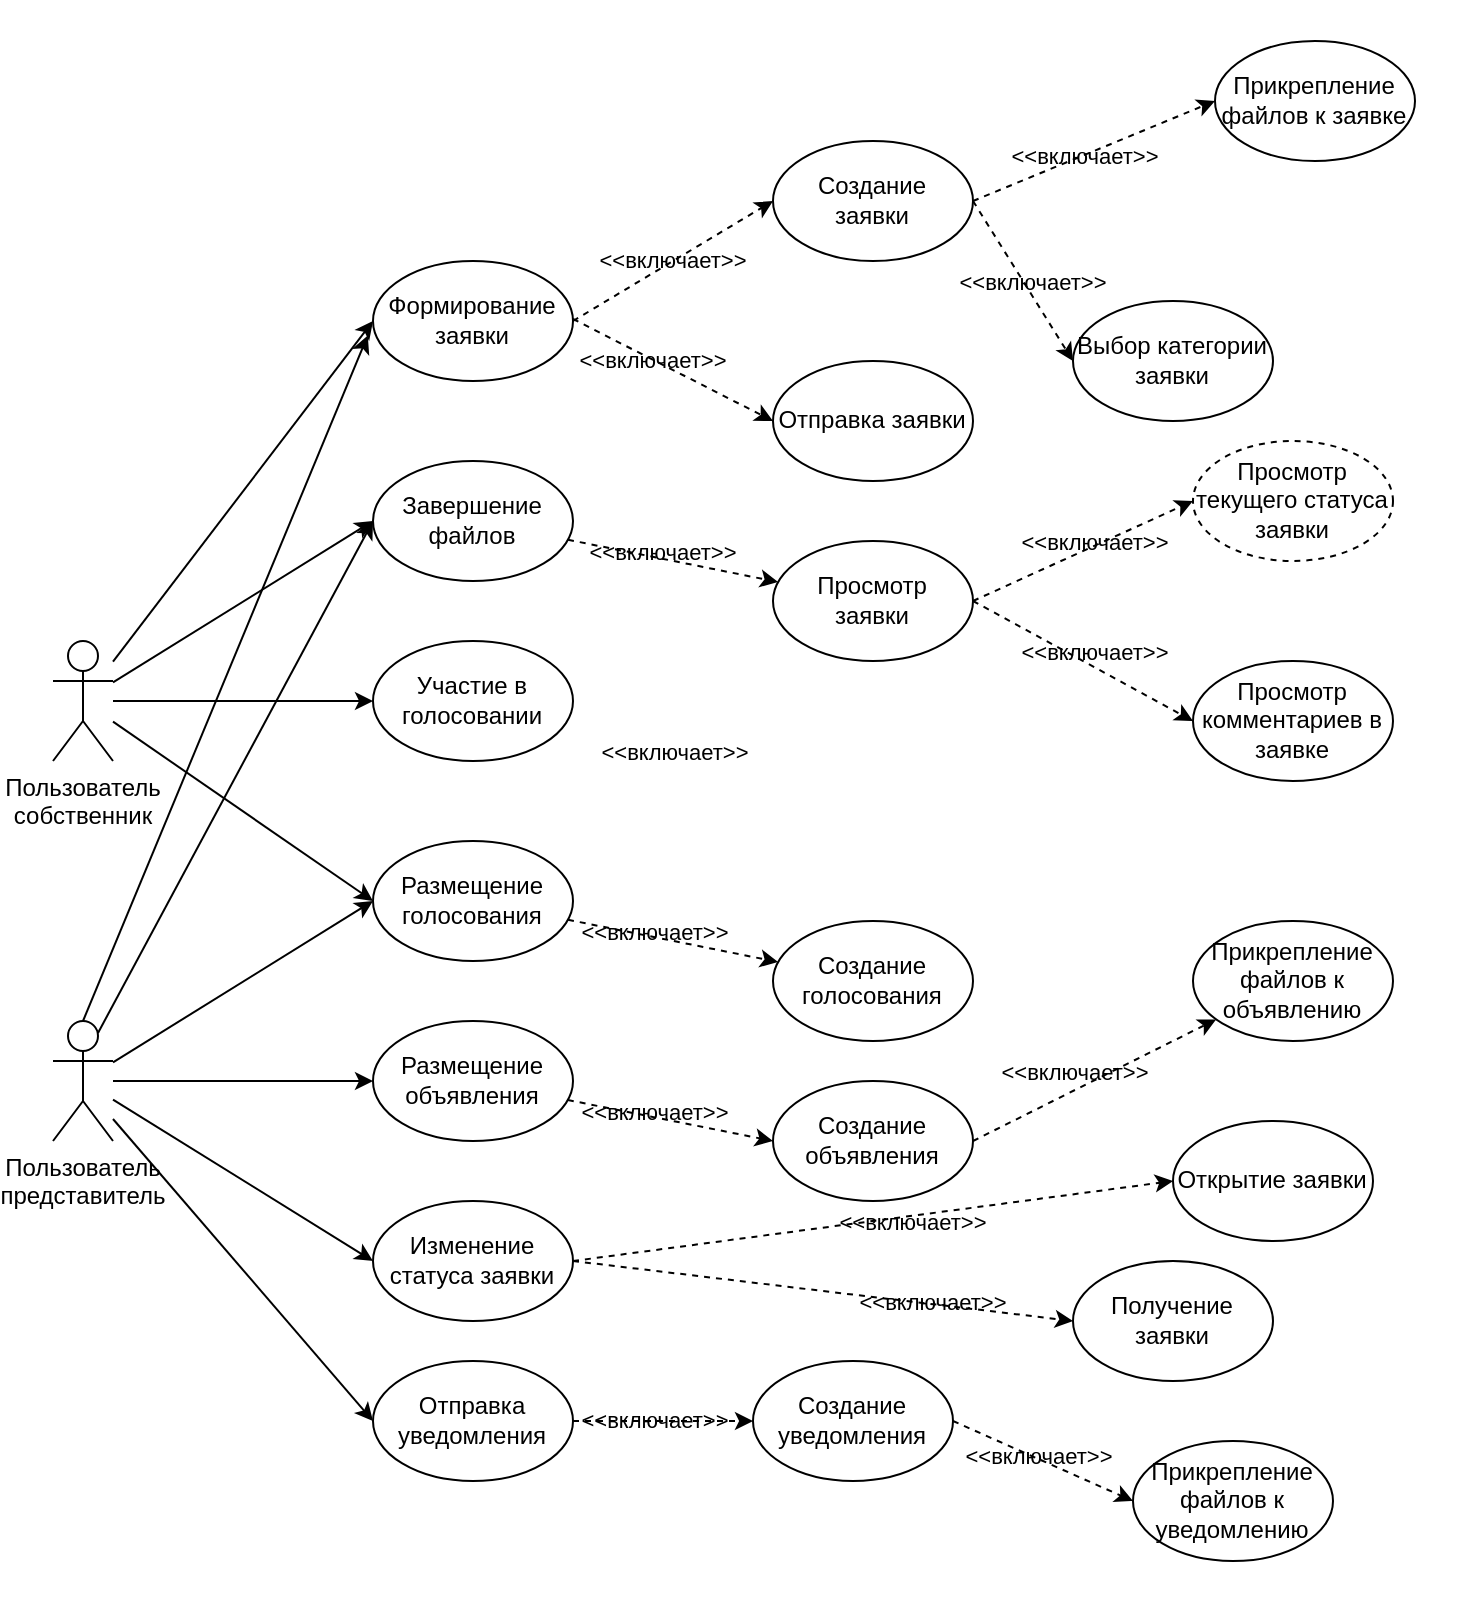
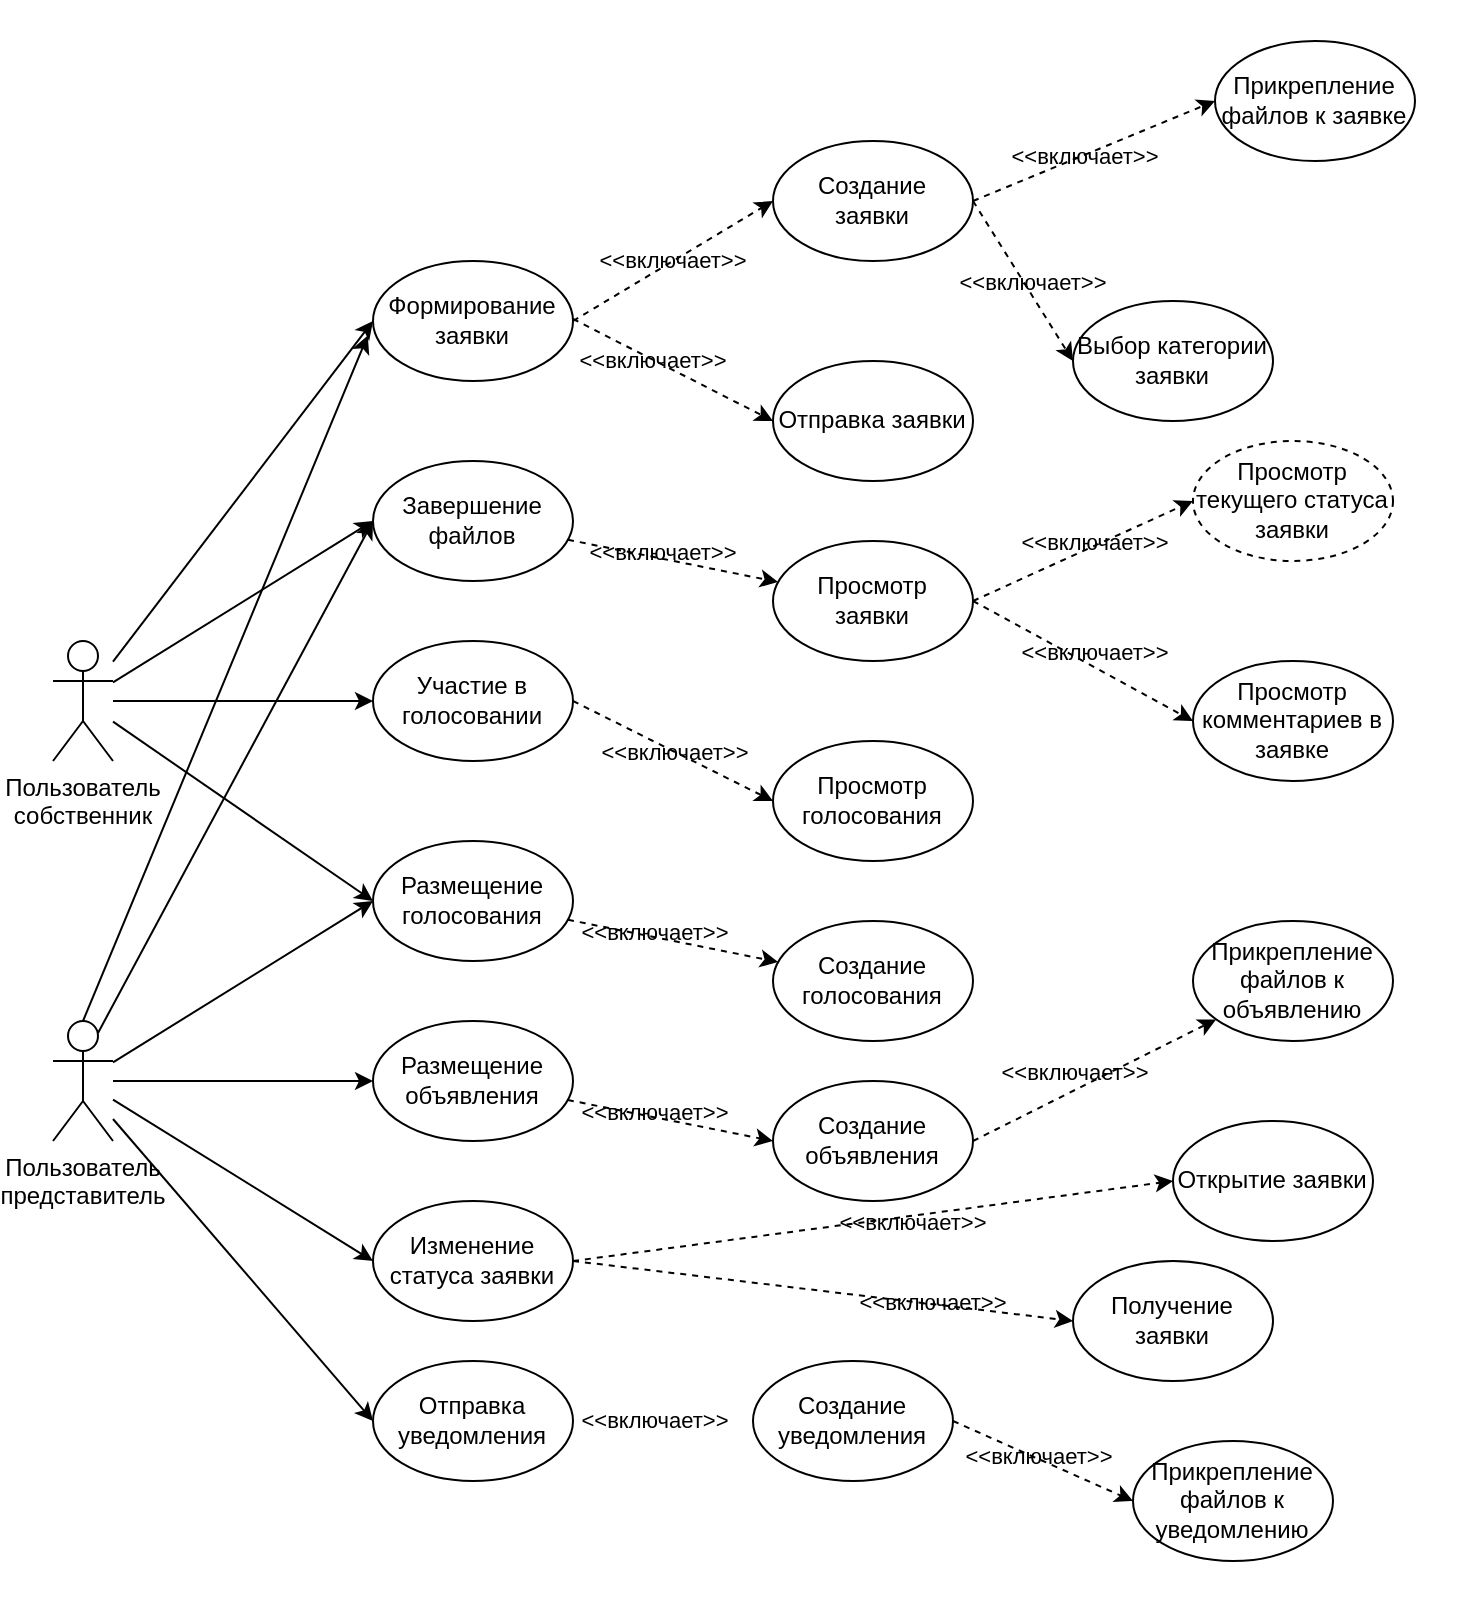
edge "Участие в голосовании" -> "Просмотр голосования": added
node "Просмотр голосования": added
edge "Отправка уведомления" -> "Создание уведомления": removed
